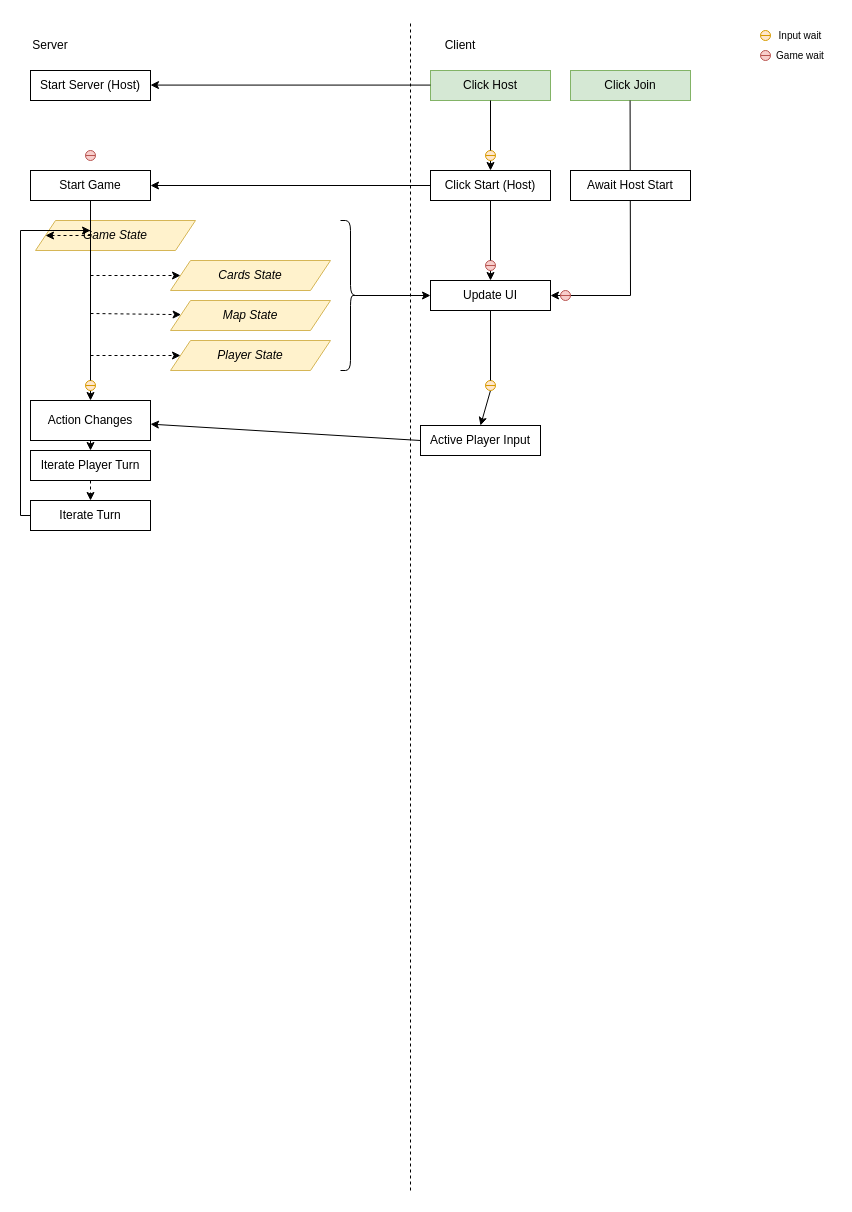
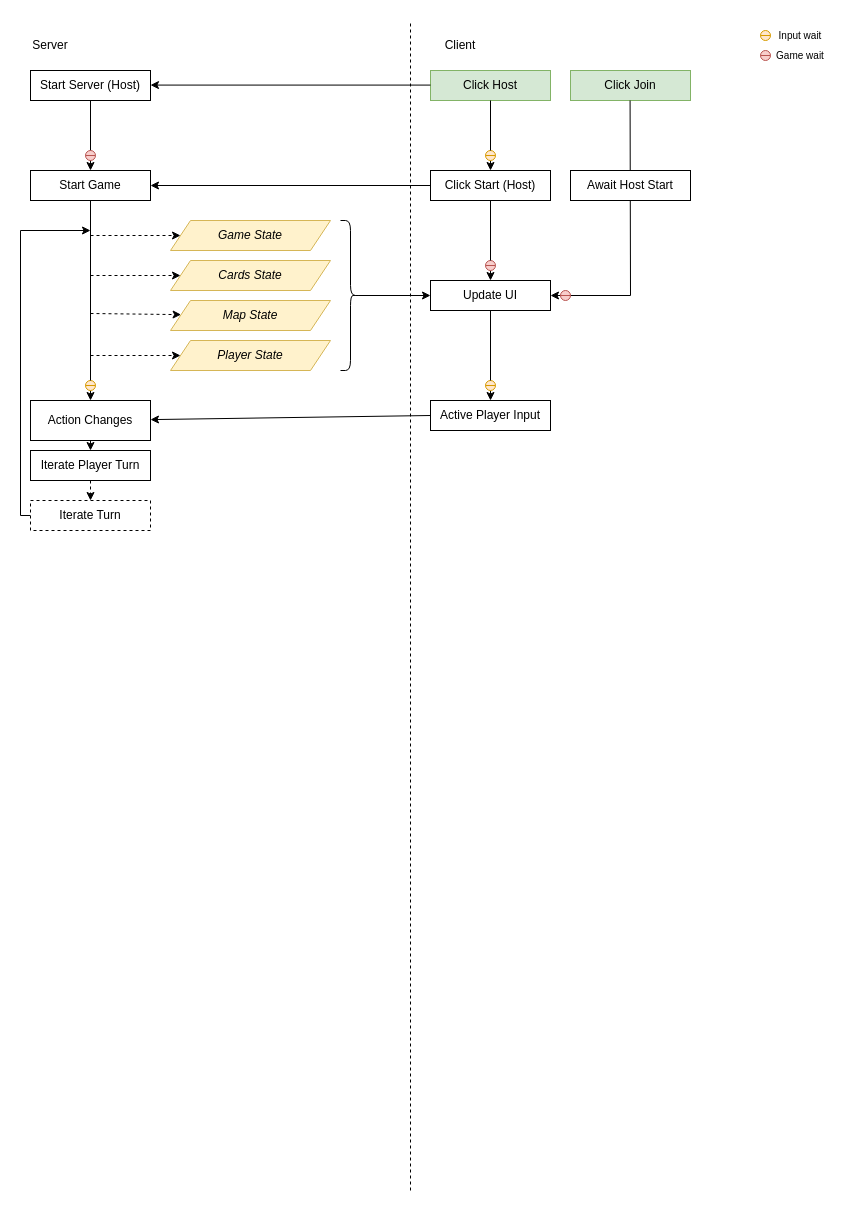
edge "Start Server (Host)" -> "Start Game": added
node "Game State": moved (116, 236) -> (251, 236)
node "Active Player Input": moved (481, 441) -> (491, 416)
node "Iterate Turn": style solid -> dashed
